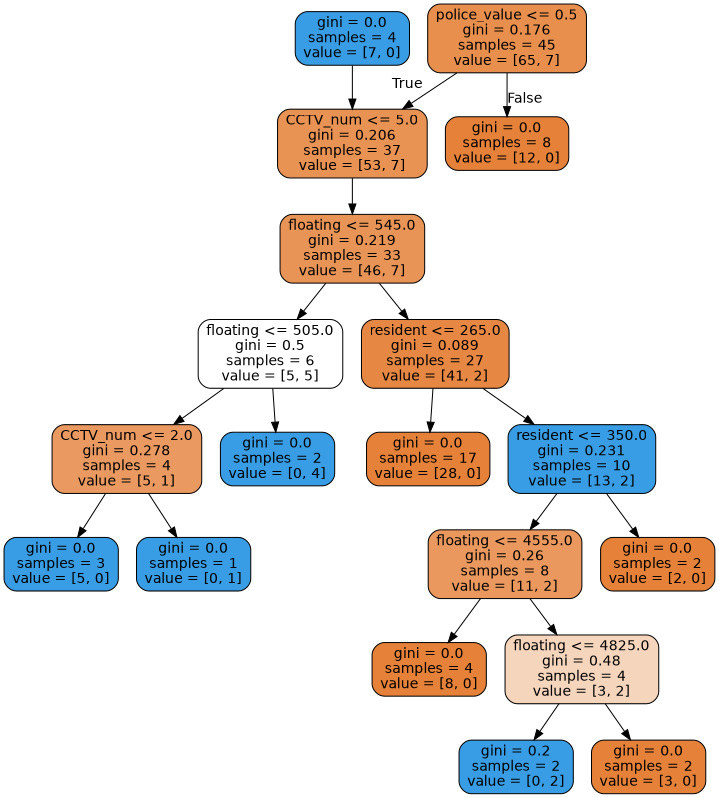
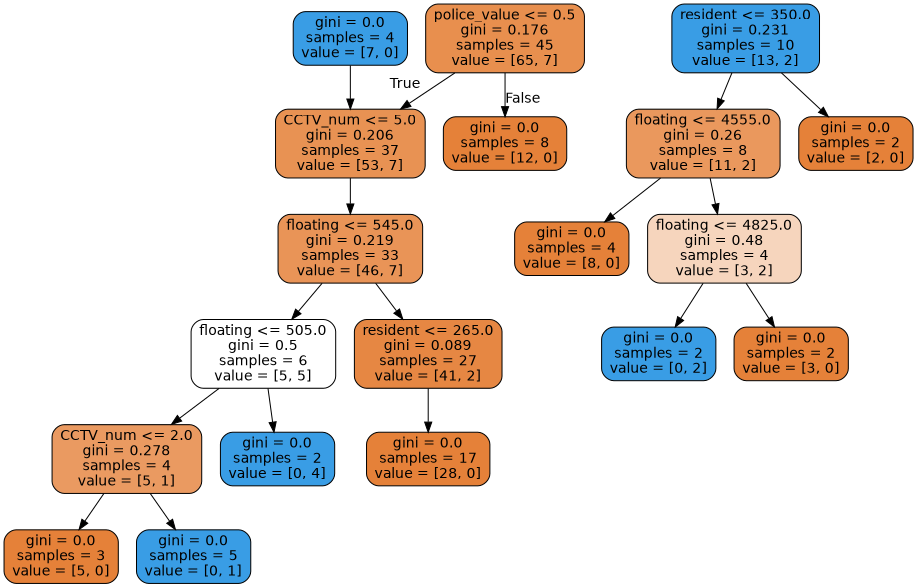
edge "resident <= 265.0 gini = 0.089 samples = 27 value = [41, 2]" -> "resident <= 350.0 gini = 0.231 samples = 10 value = [13, 2]": removed
node "gini = 0.0 samples = 3 value = [5, 0]": fillcolor #399de5 -> #e58139
node "gini = 0.0 samples = 1 value = [0, 1]": label "gini = 0.0 samples = 1 value = [0, 1]" -> "gini = 0.0 samples = 5 value = [0, 1]"
node "gini = 0.2 samples = 2 value = [0, 2]": label "gini = 0.2 samples = 2 value = [0, 2]" -> "gini = 0.0 samples = 2 value = [0, 2]"
